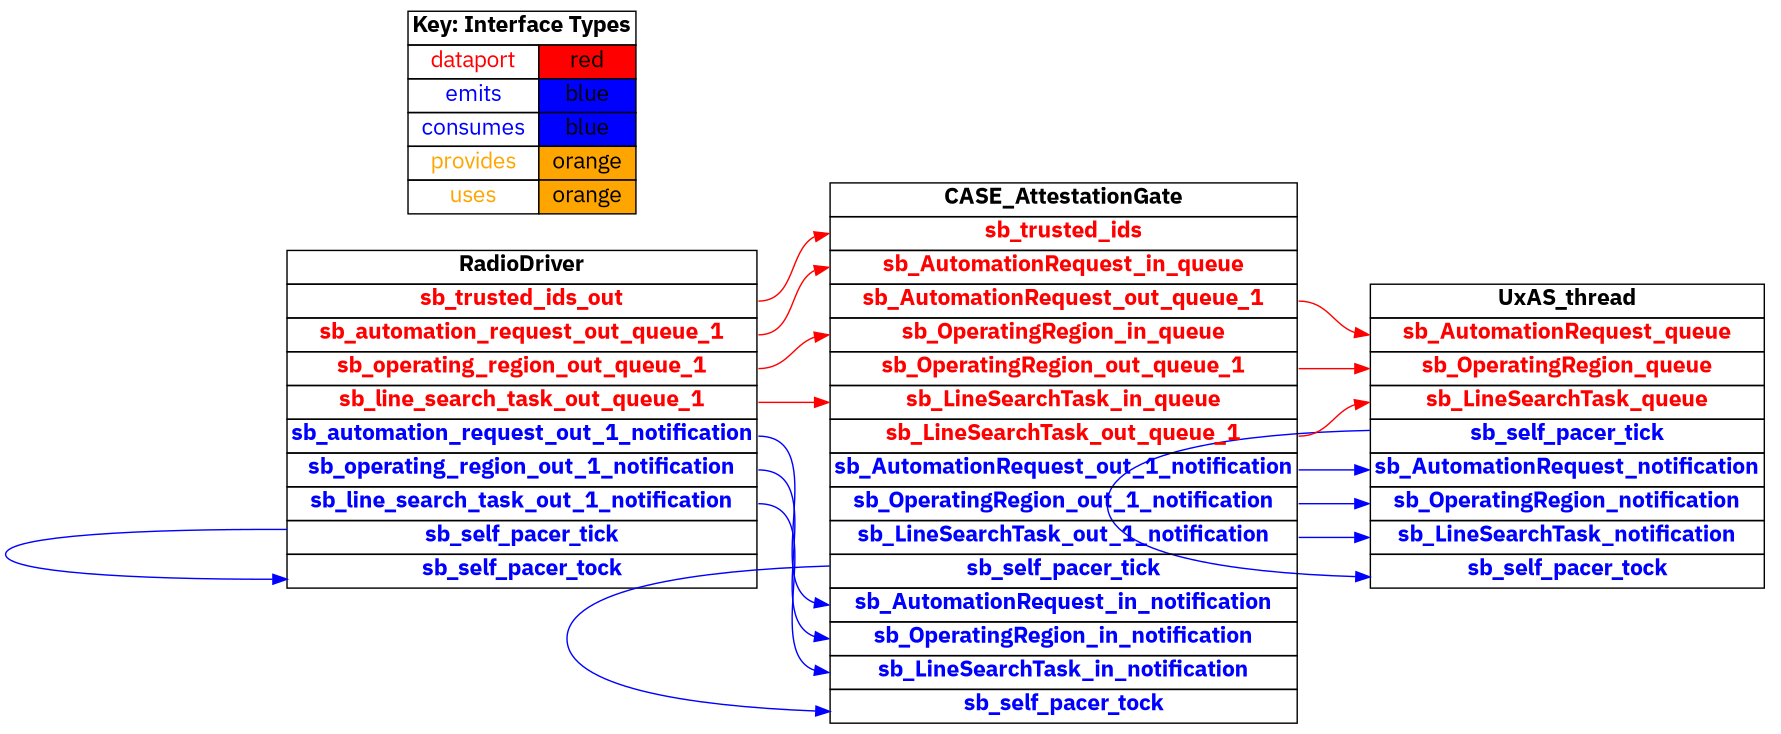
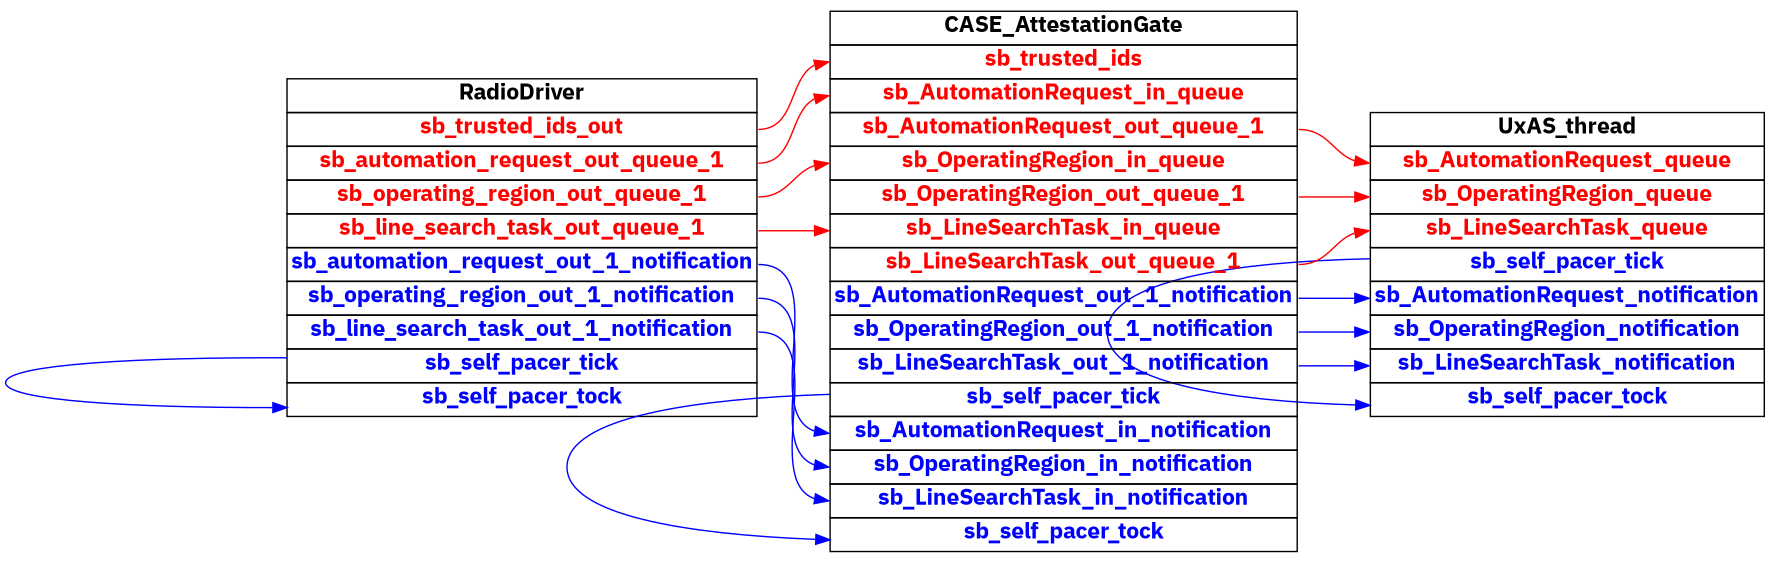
node "Key: Interface Types": removed
